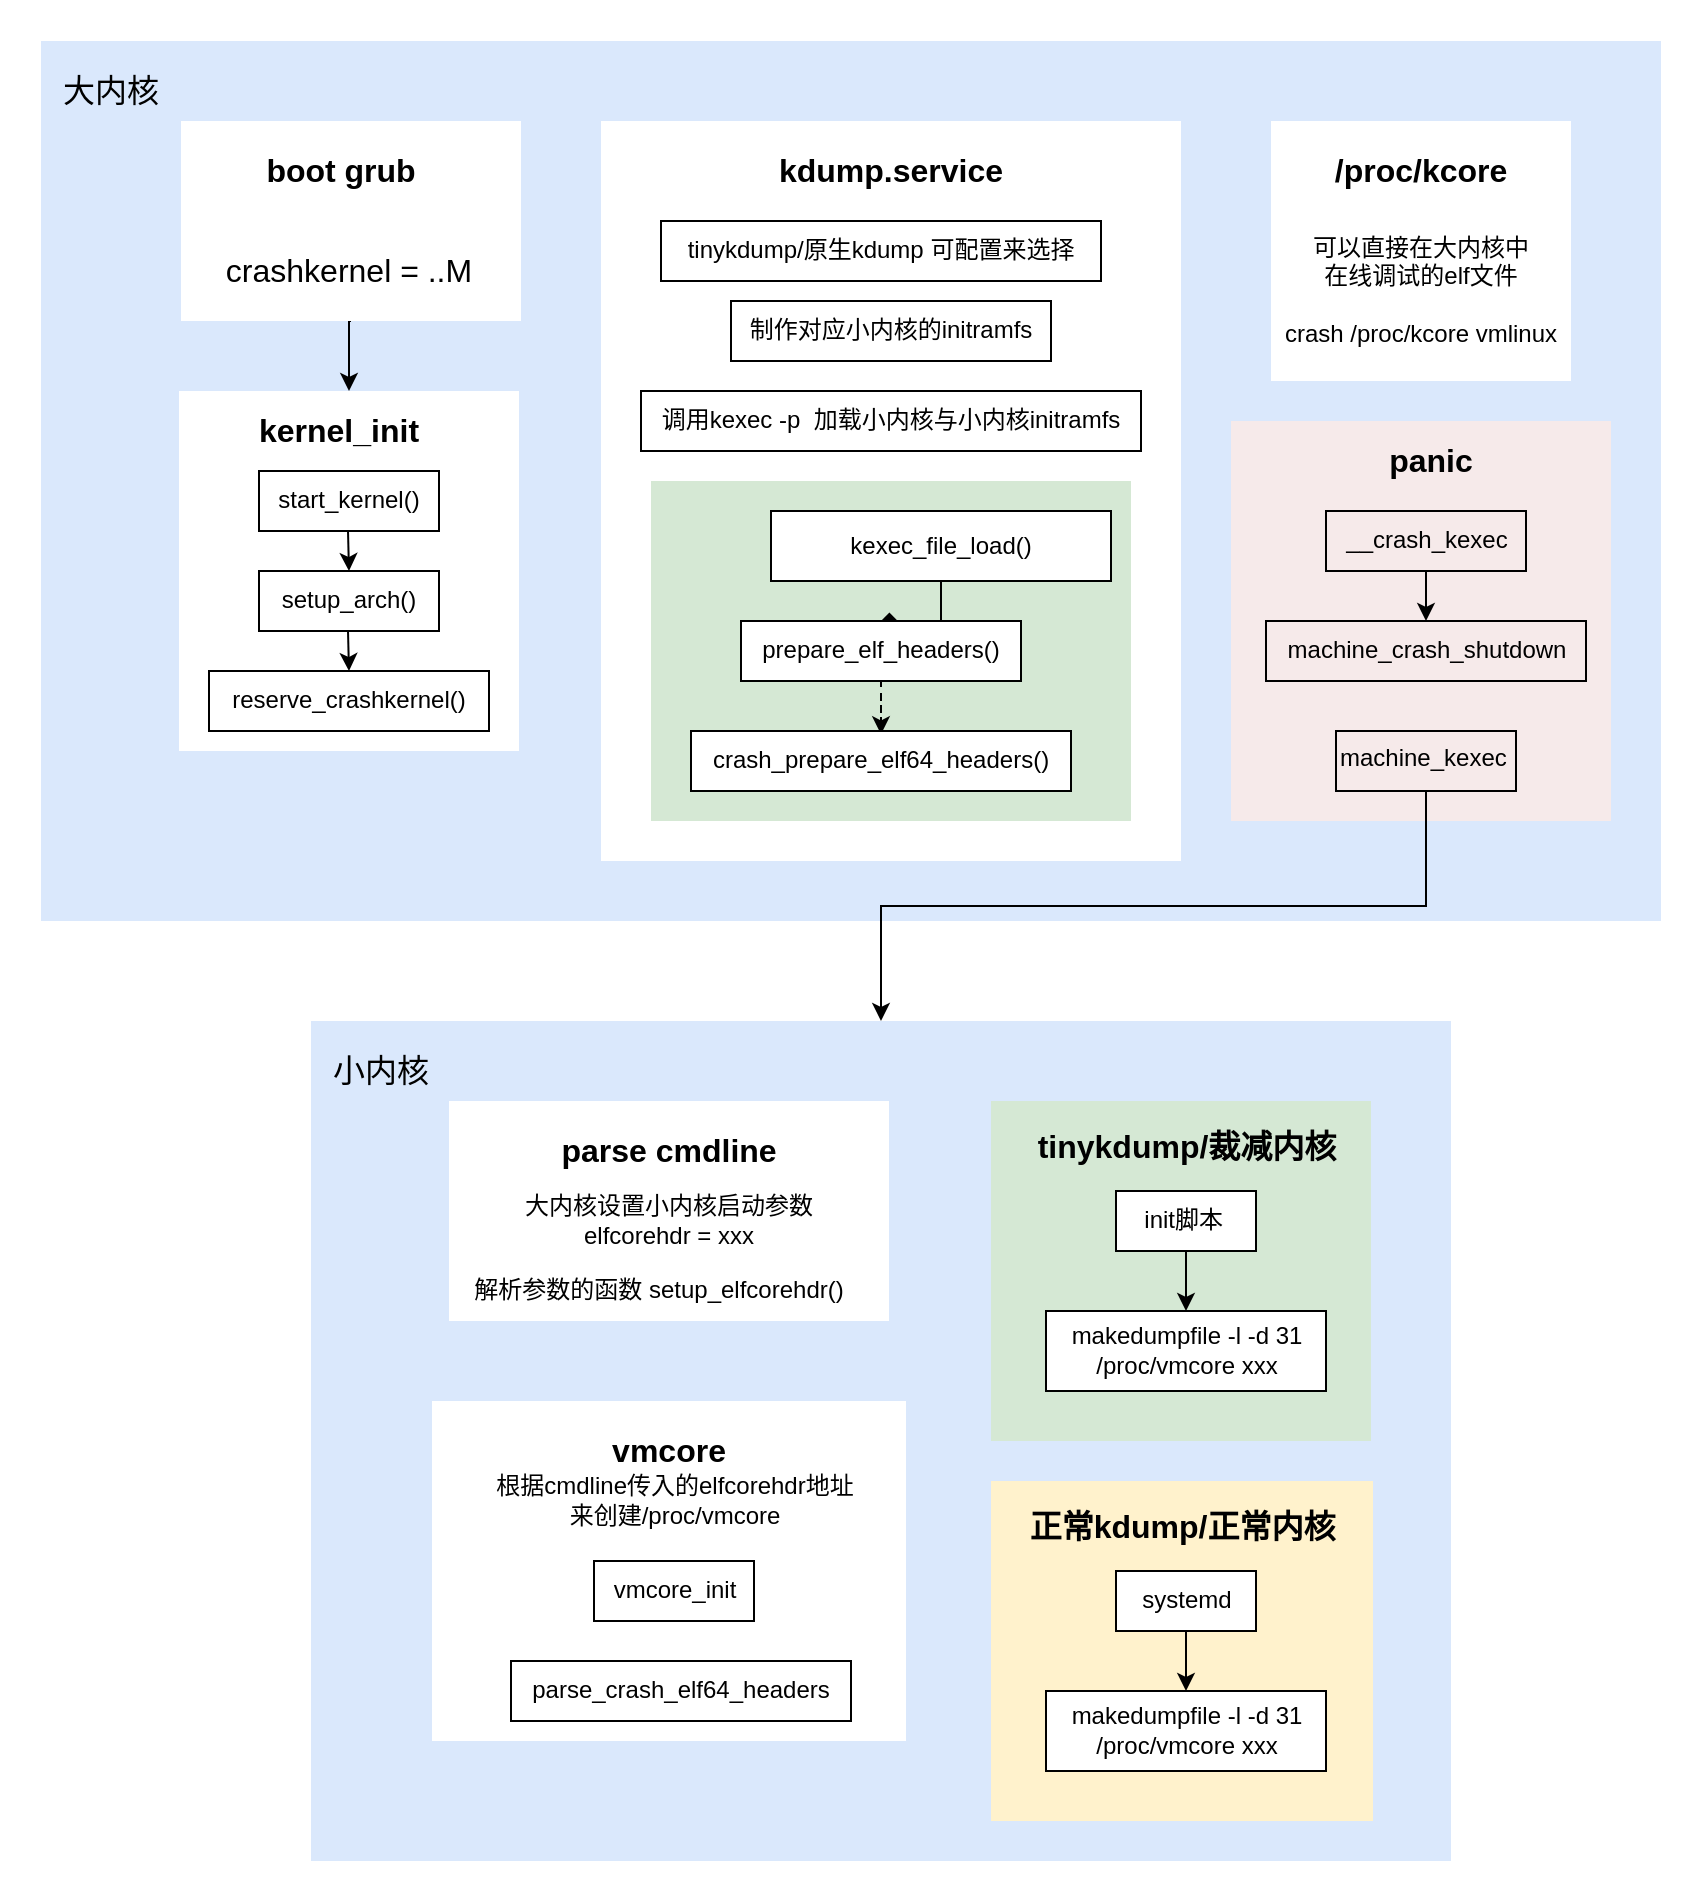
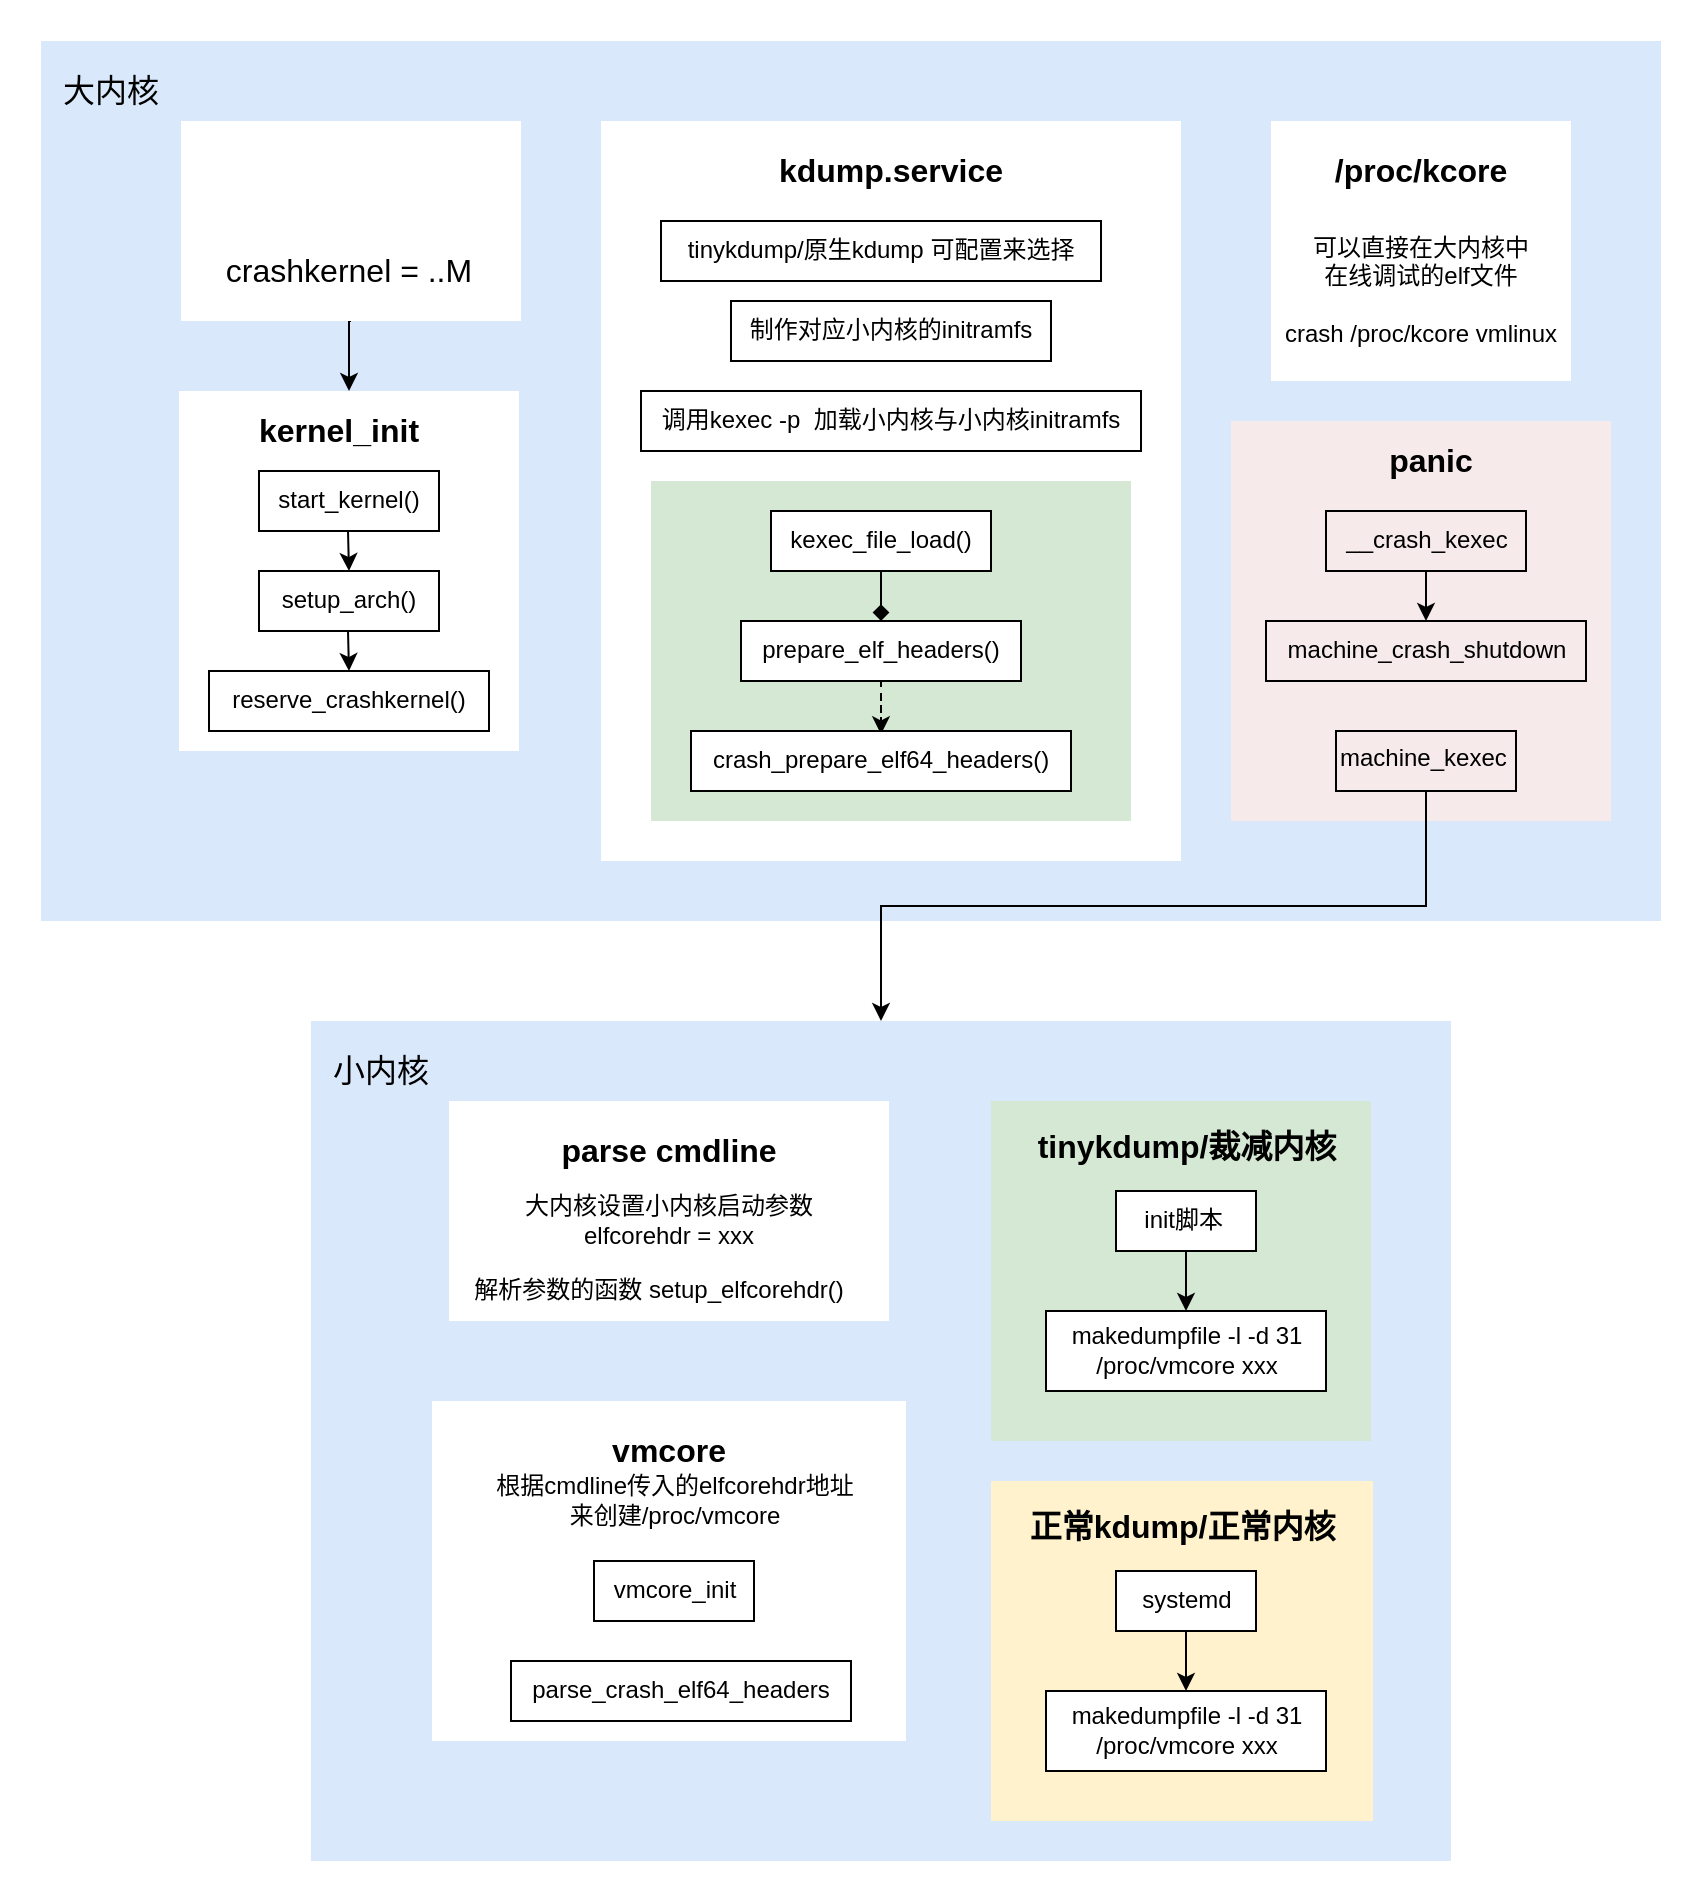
node "boot grub": removed
node "kexec_file_load()": size 340x70 -> 220x60
